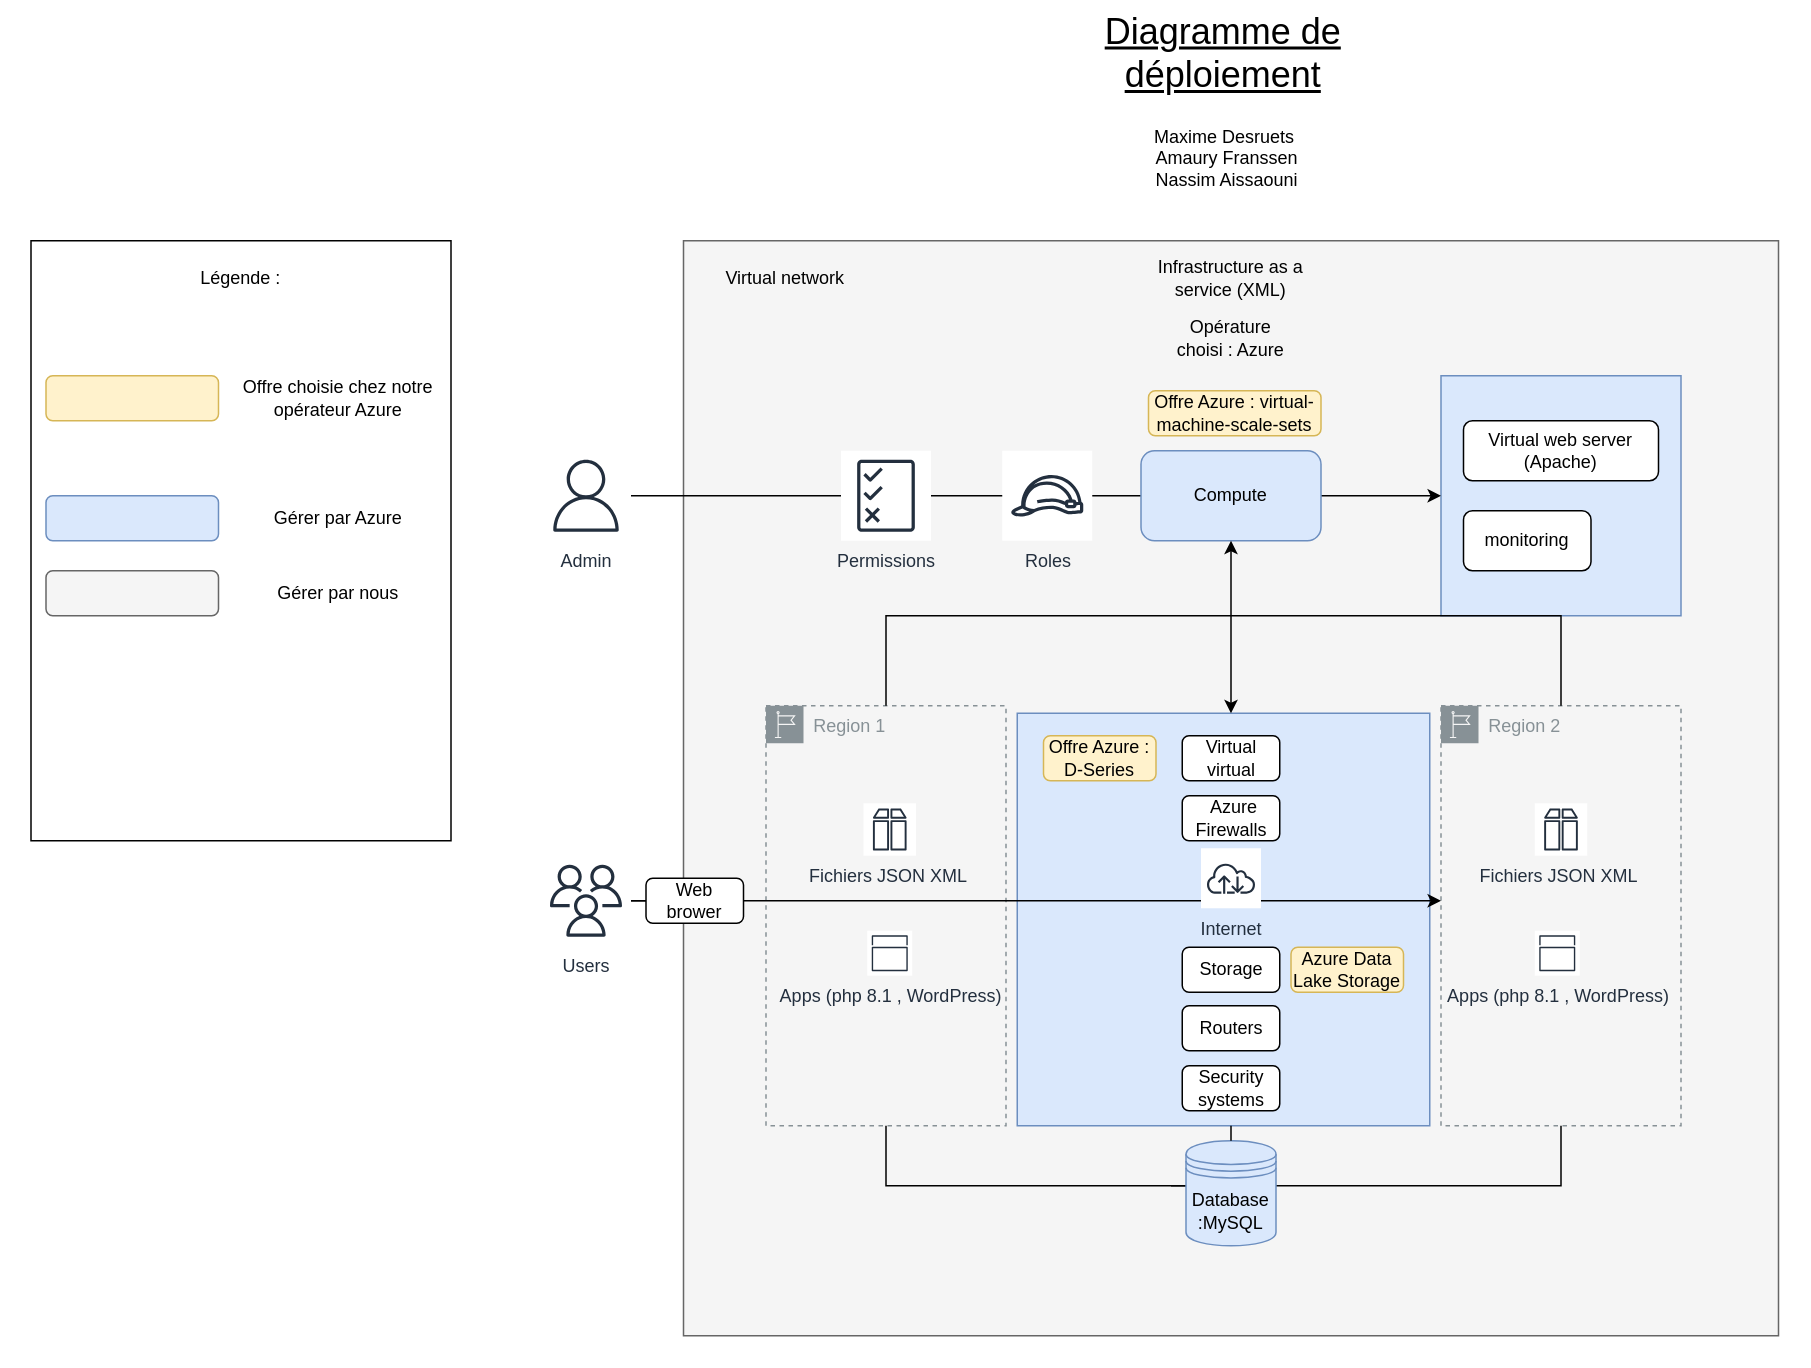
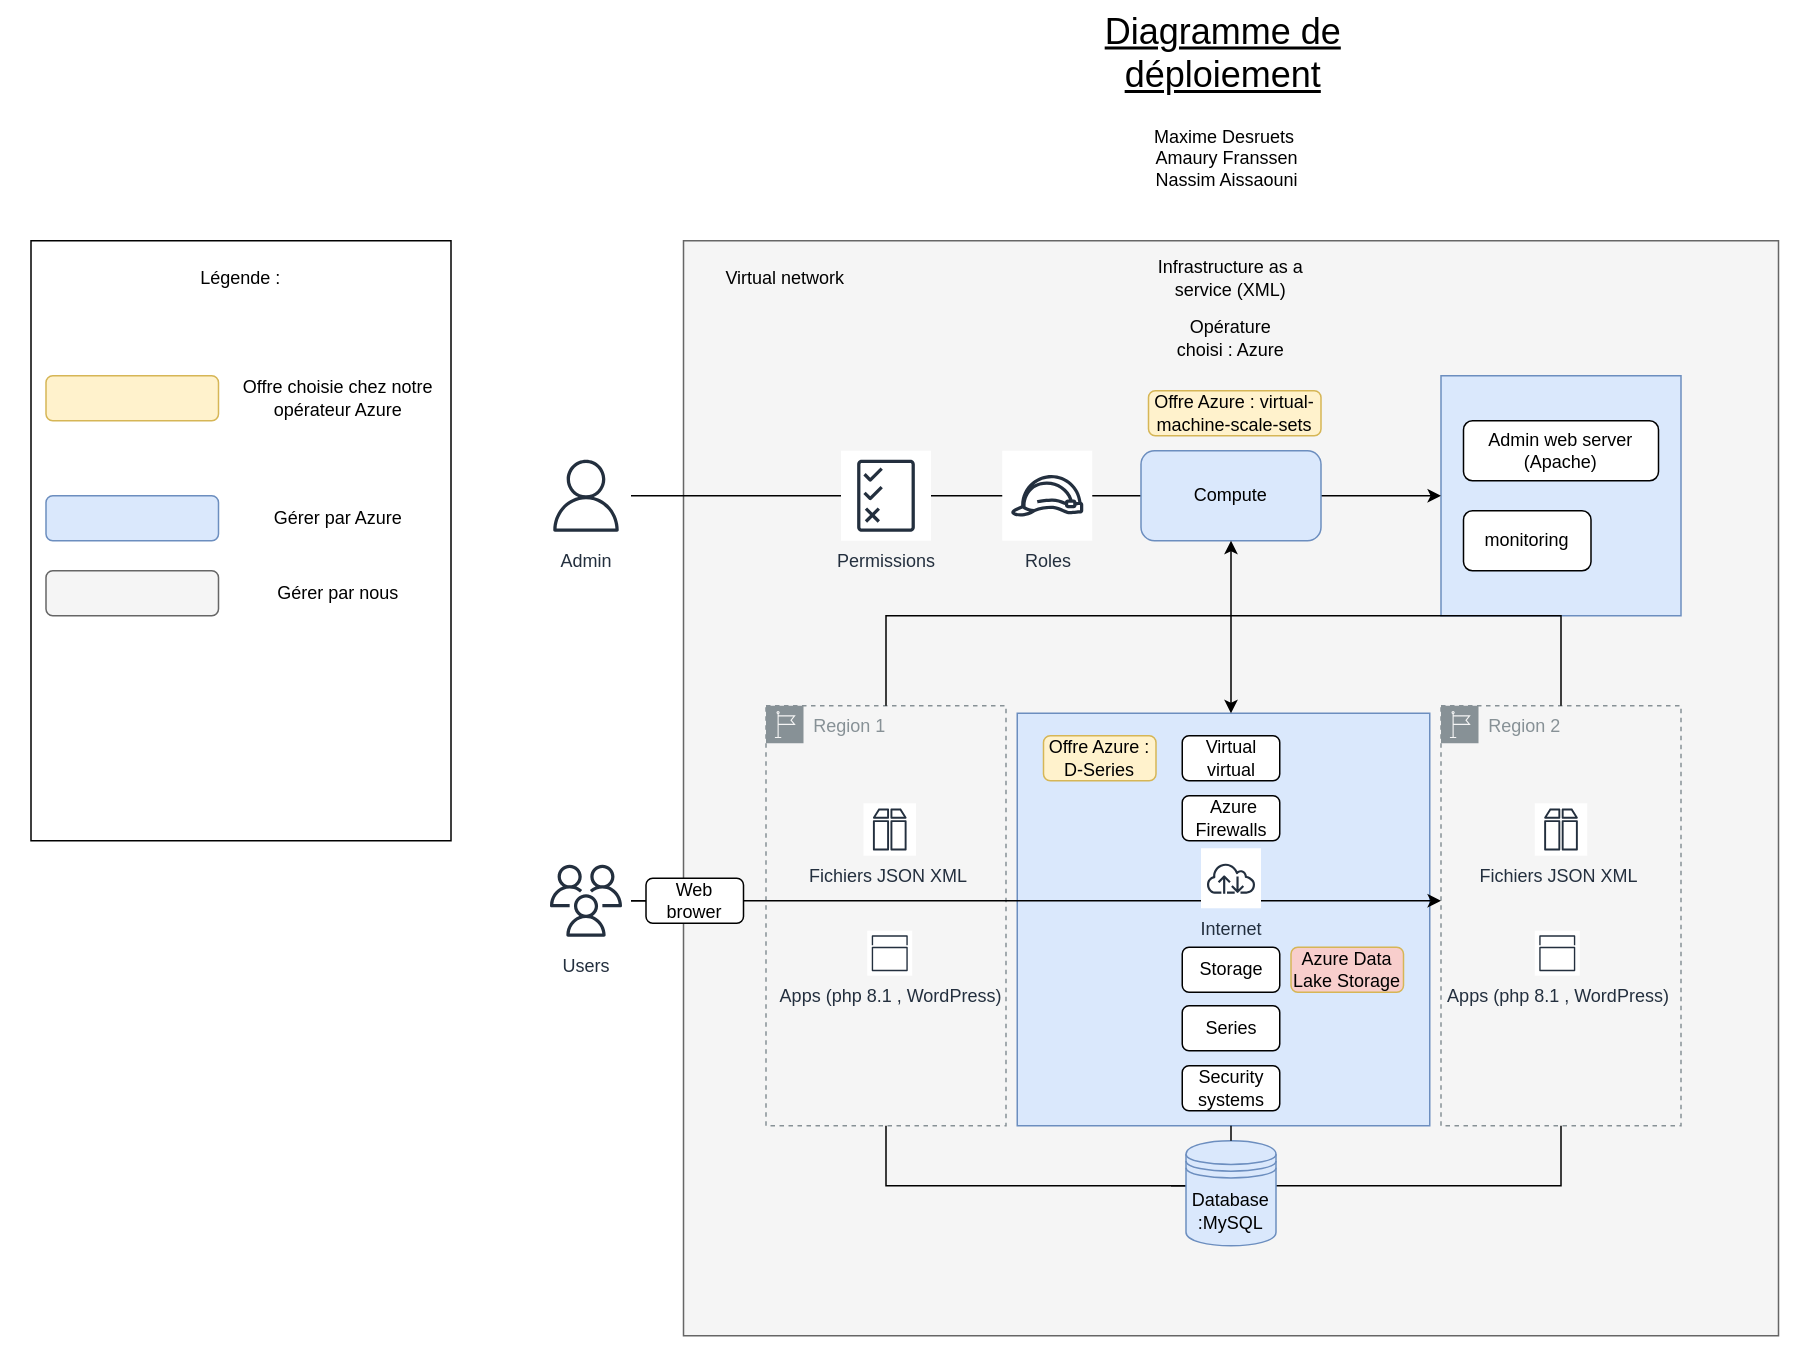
node "Virtual web server (Apache)": label "Virtual web server (Apache)" -> "Admin web server (Apache)"
node "Azure Data Lake Storage": fillcolor #fff2cc -> #f8cecc
node "Routers": label "Routers" -> "Series"
